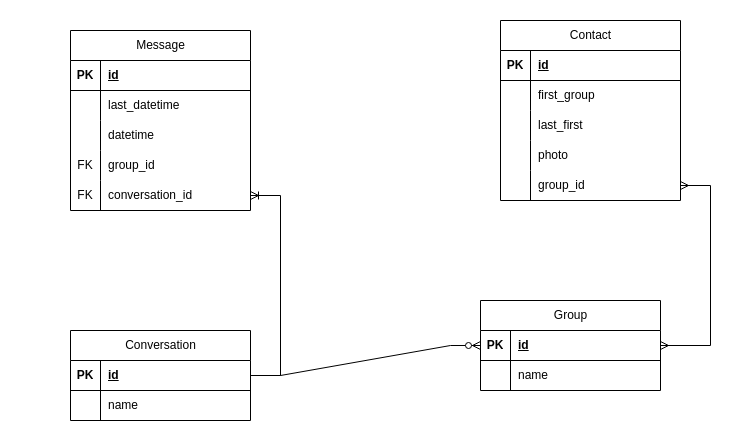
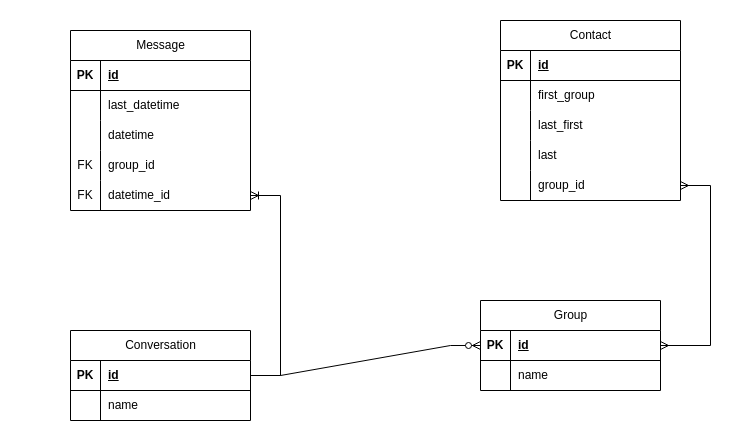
node "photo": label "photo" -> "last"
node "conversation_id": label "conversation_id" -> "datetime_id"
